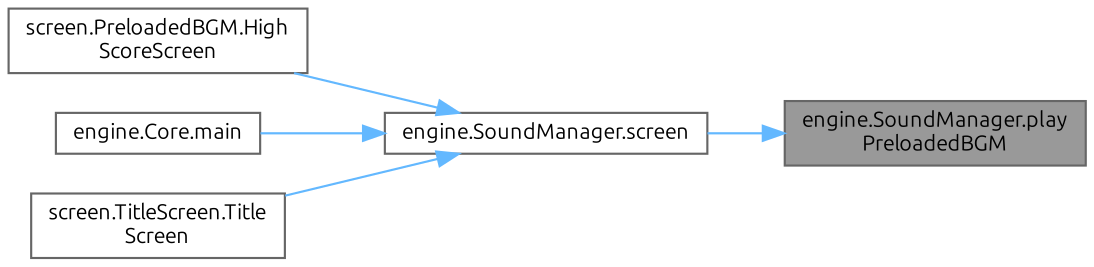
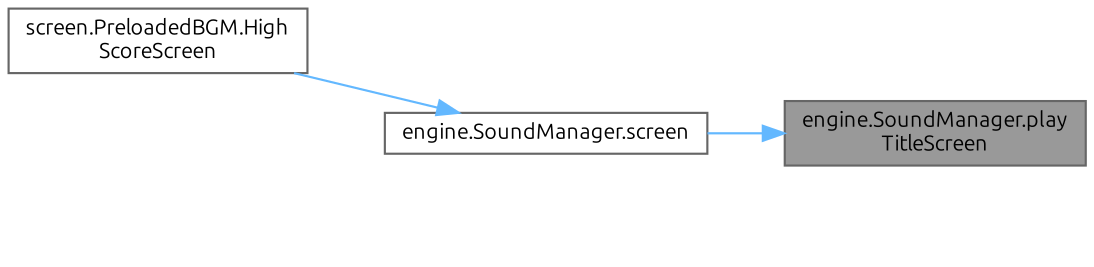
node "engine.Core.main": removed
node "engine.SoundManager.play PreloadedBGM": label "engine.SoundManager.play PreloadedBGM" -> "engine.SoundManager.play TitleScreen"
node "screen.TitleScreen.Title Screen": removed
